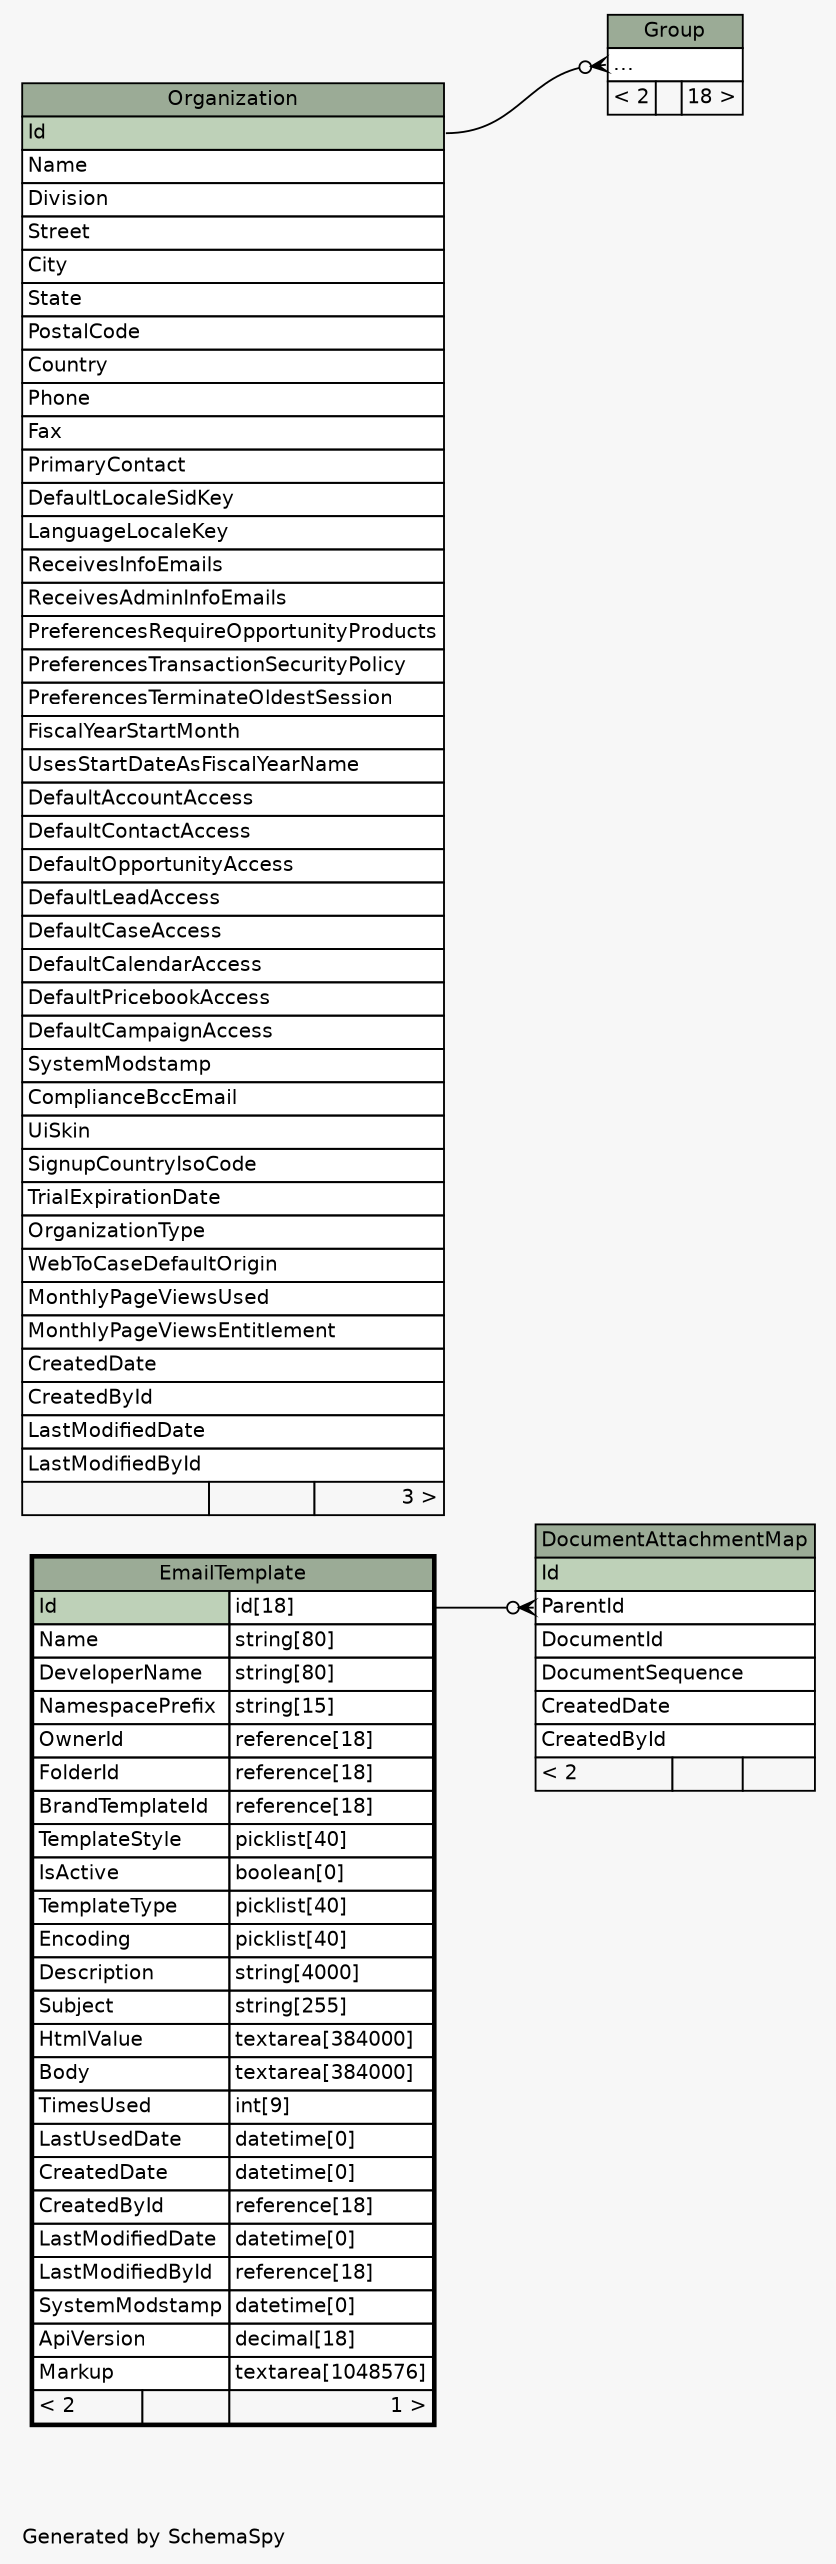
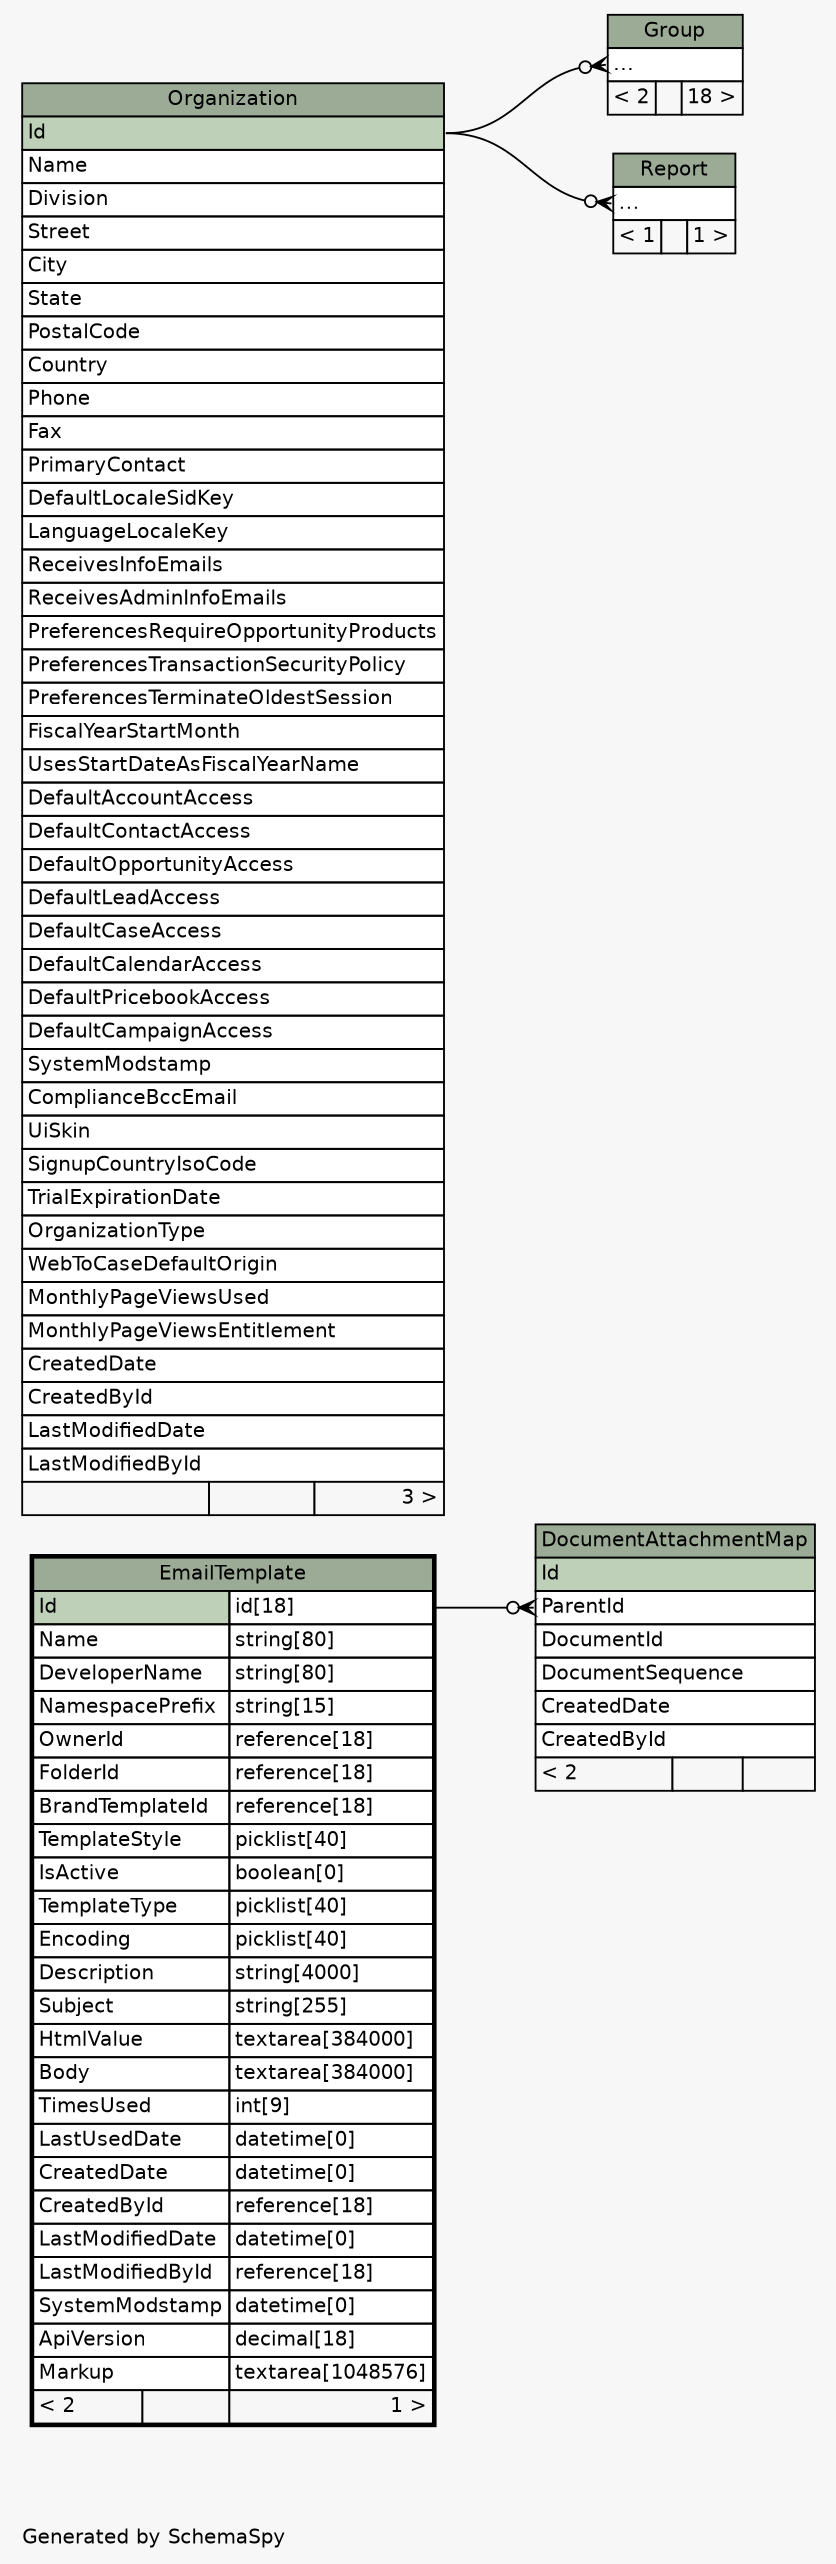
node "Report": added
